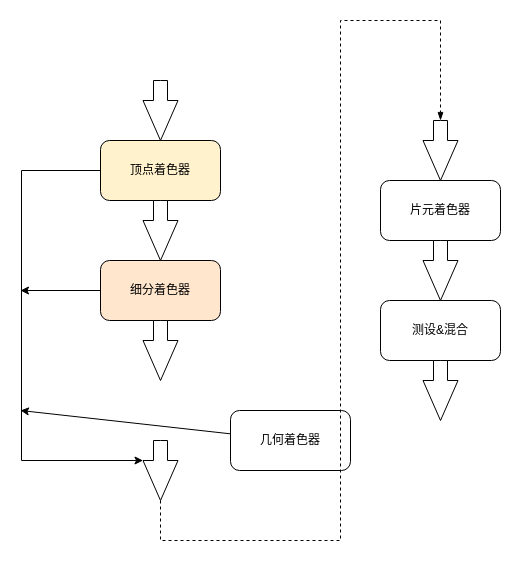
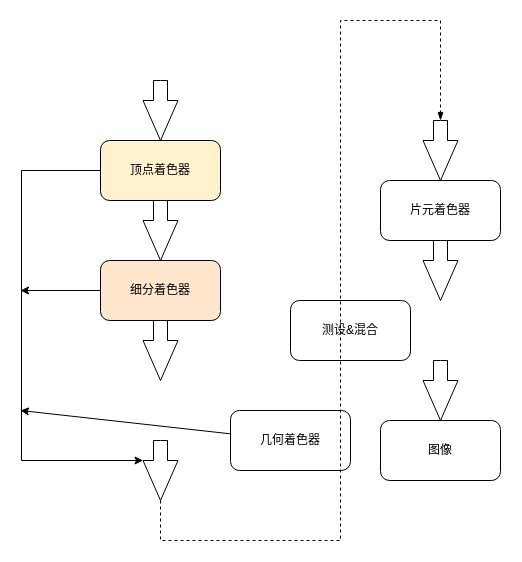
node "测设&混合": moved (441, 331) -> (351, 331)
node "图像": added
